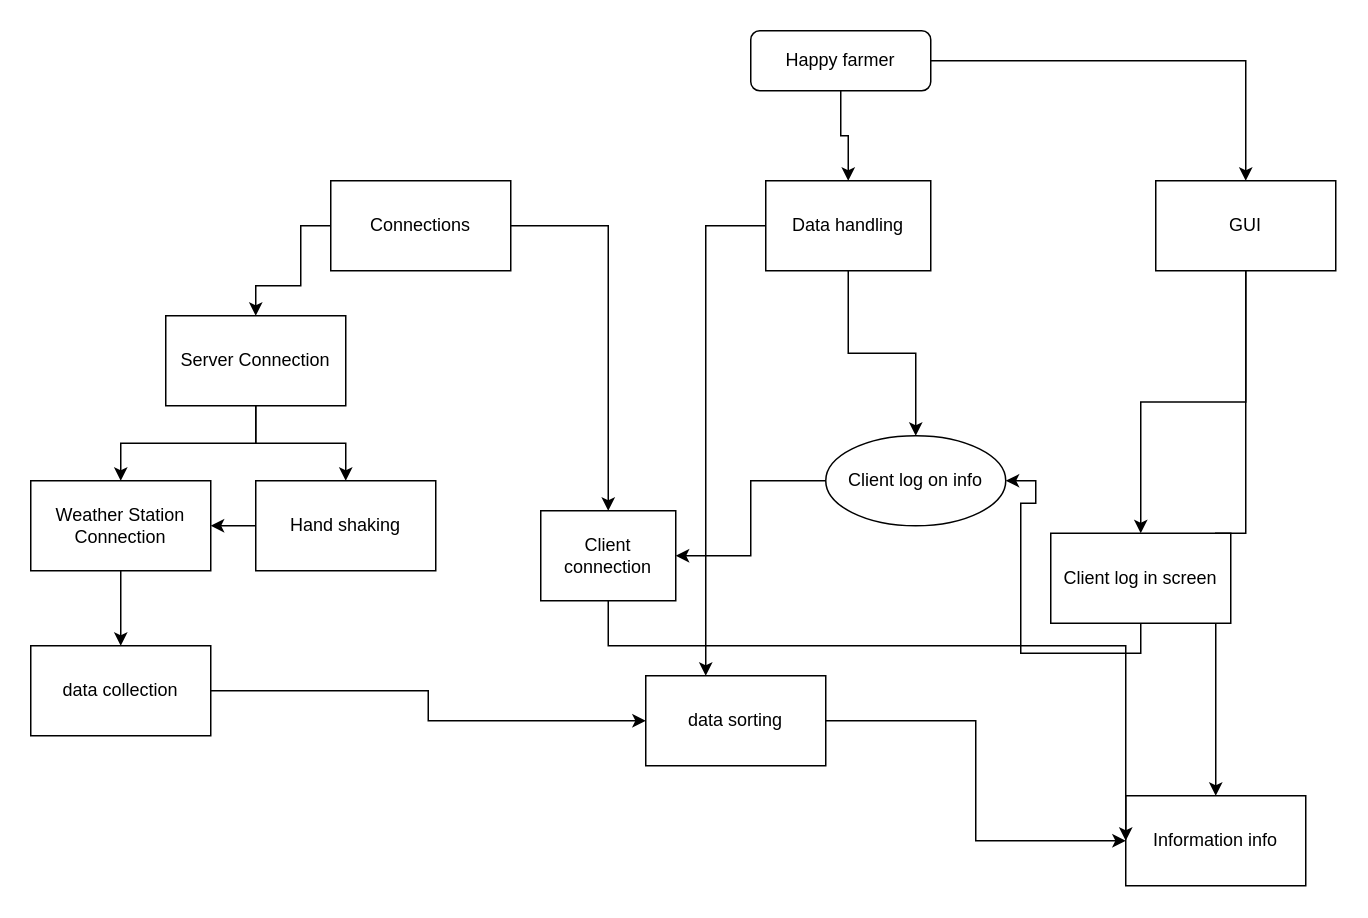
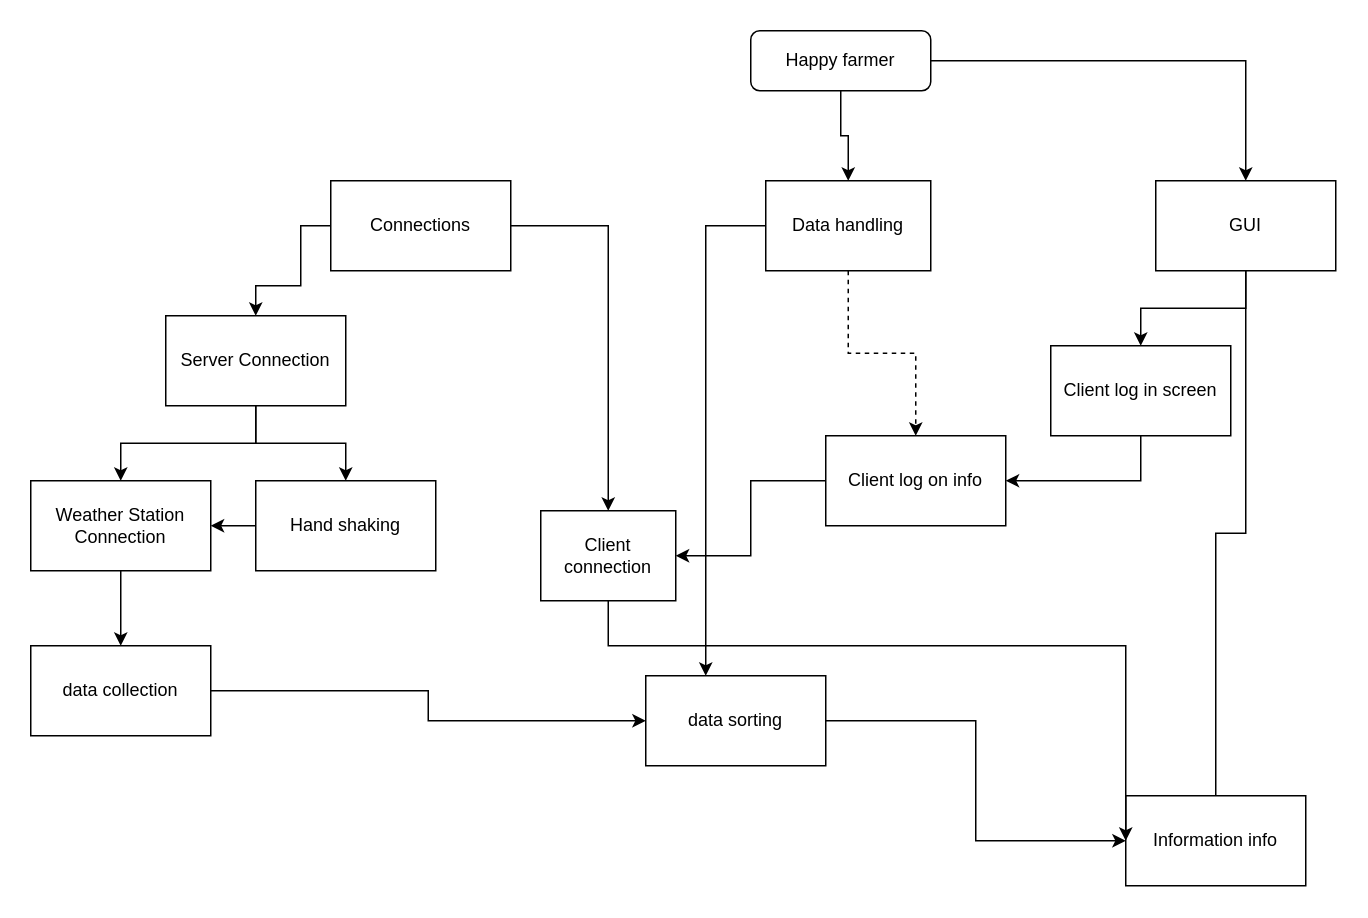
edge "Data handling" -> "Client log on info": style solid -> dashed
node "Client log on info": shape ellipse -> rectangle
node "Client log in screen": moved (1141, 578) -> (1141, 391)
edge "GUI" -> "Information info": arrowhead classic -> none
